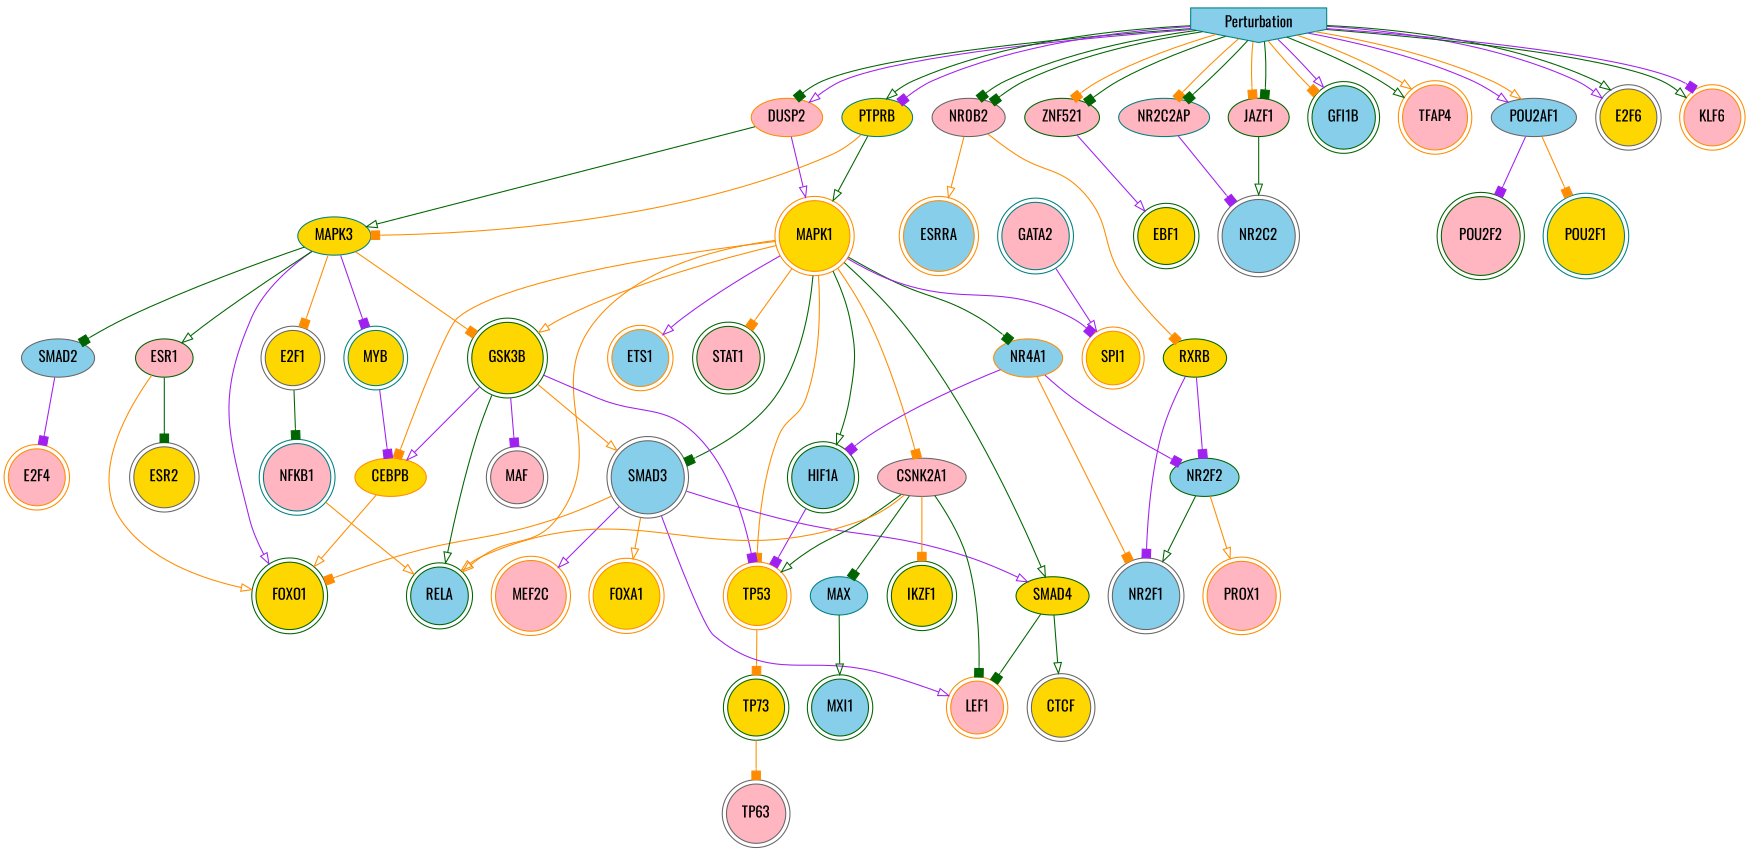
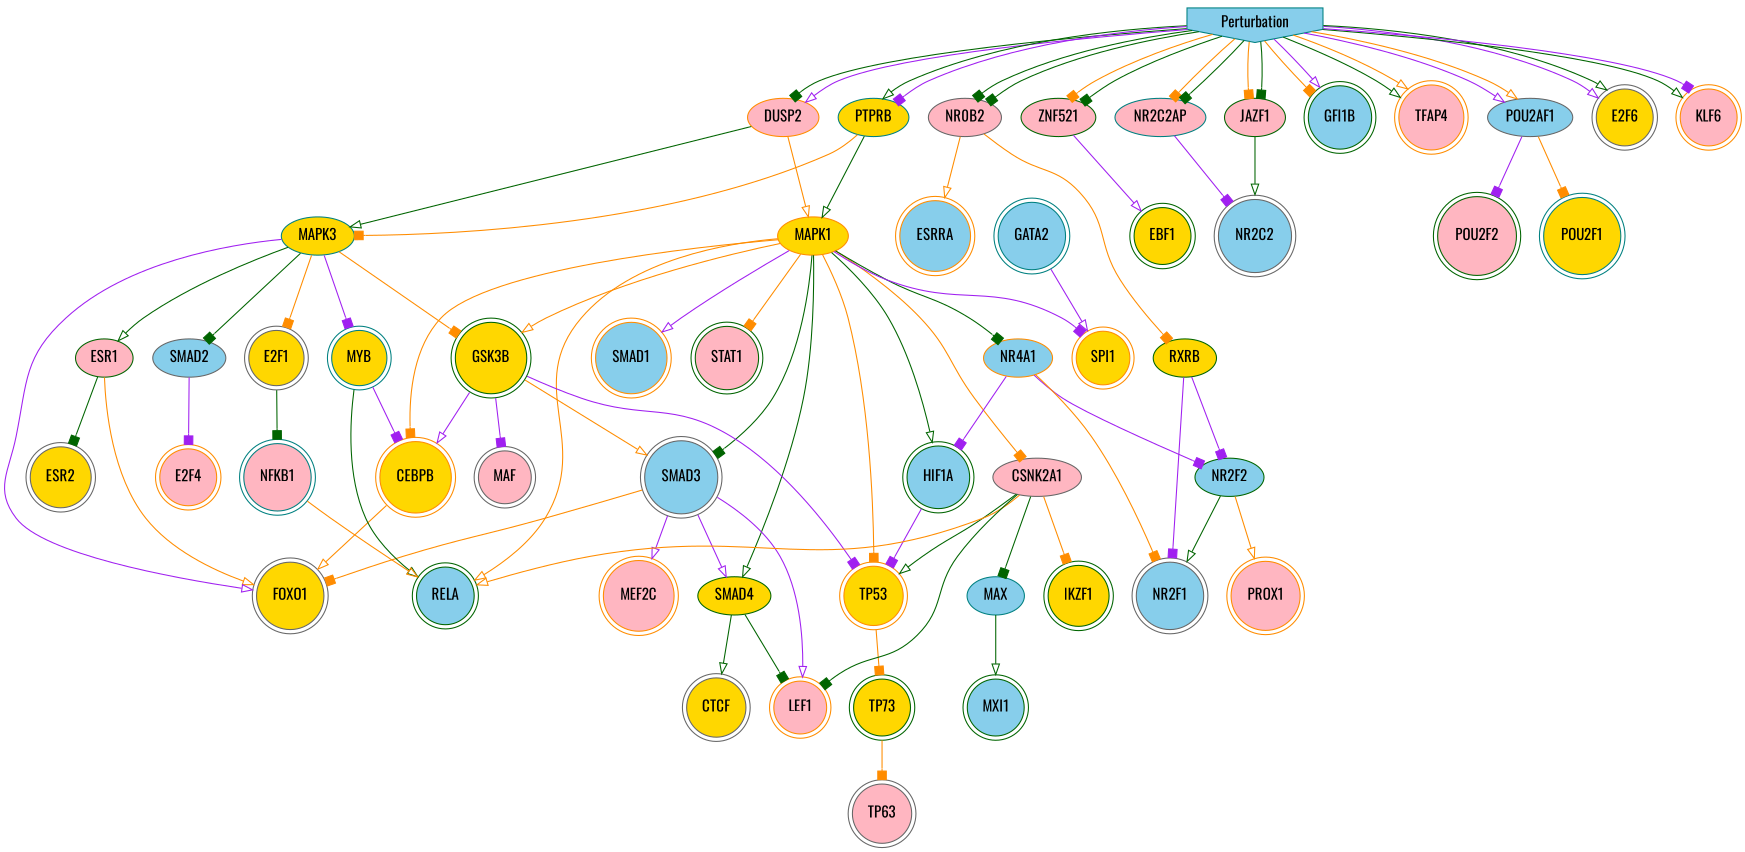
edge "DUSP2" -> "MAPK1": color purple -> darkorange
node "MAPK1": shape doublecircle -> ellipse
node "GATA2": fillcolor lightpink -> skyblue
node "ETS1": label "ETS1" -> "SMAD1"
edge "GSK3B" -> "RELA": now "MYB" -> "RELA"
node "CEBPB": shape ellipse -> doublecircle
node "FOXO1": color darkgreen -> gray40
node "FOXA1": removed
